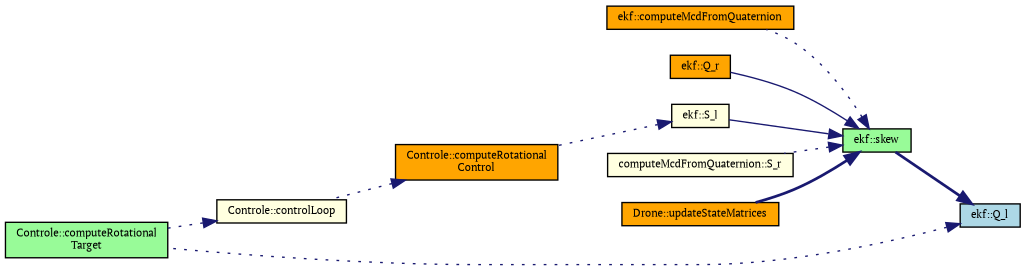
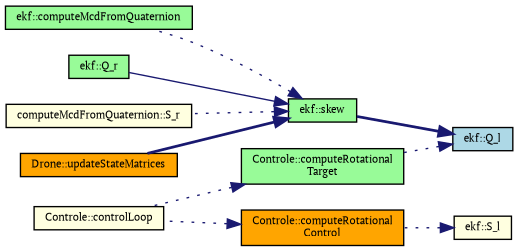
node "ekf::computeMcdFromQuaternion": fillcolor orange -> palegreen
node "ekf::Q_r": fillcolor orange -> palegreen
edge "ekf::S_l" -> "ekf::skew": removed
edge "Controle::computeRotational Target" -> "Controle::controlLoop": reversed
